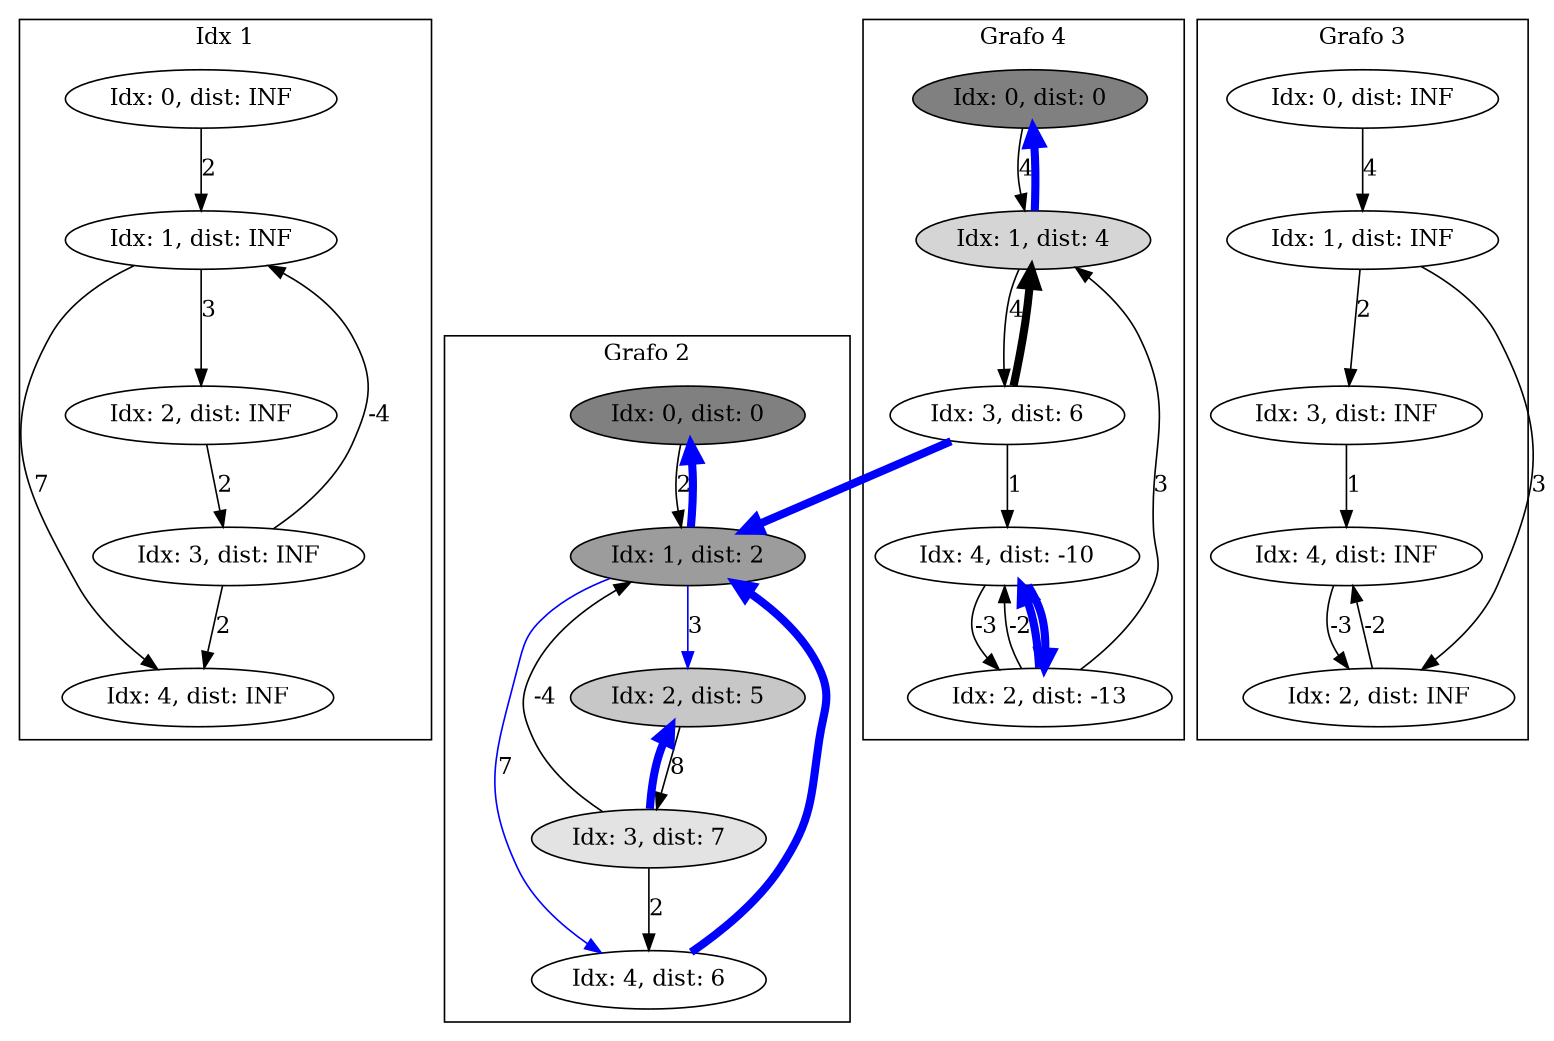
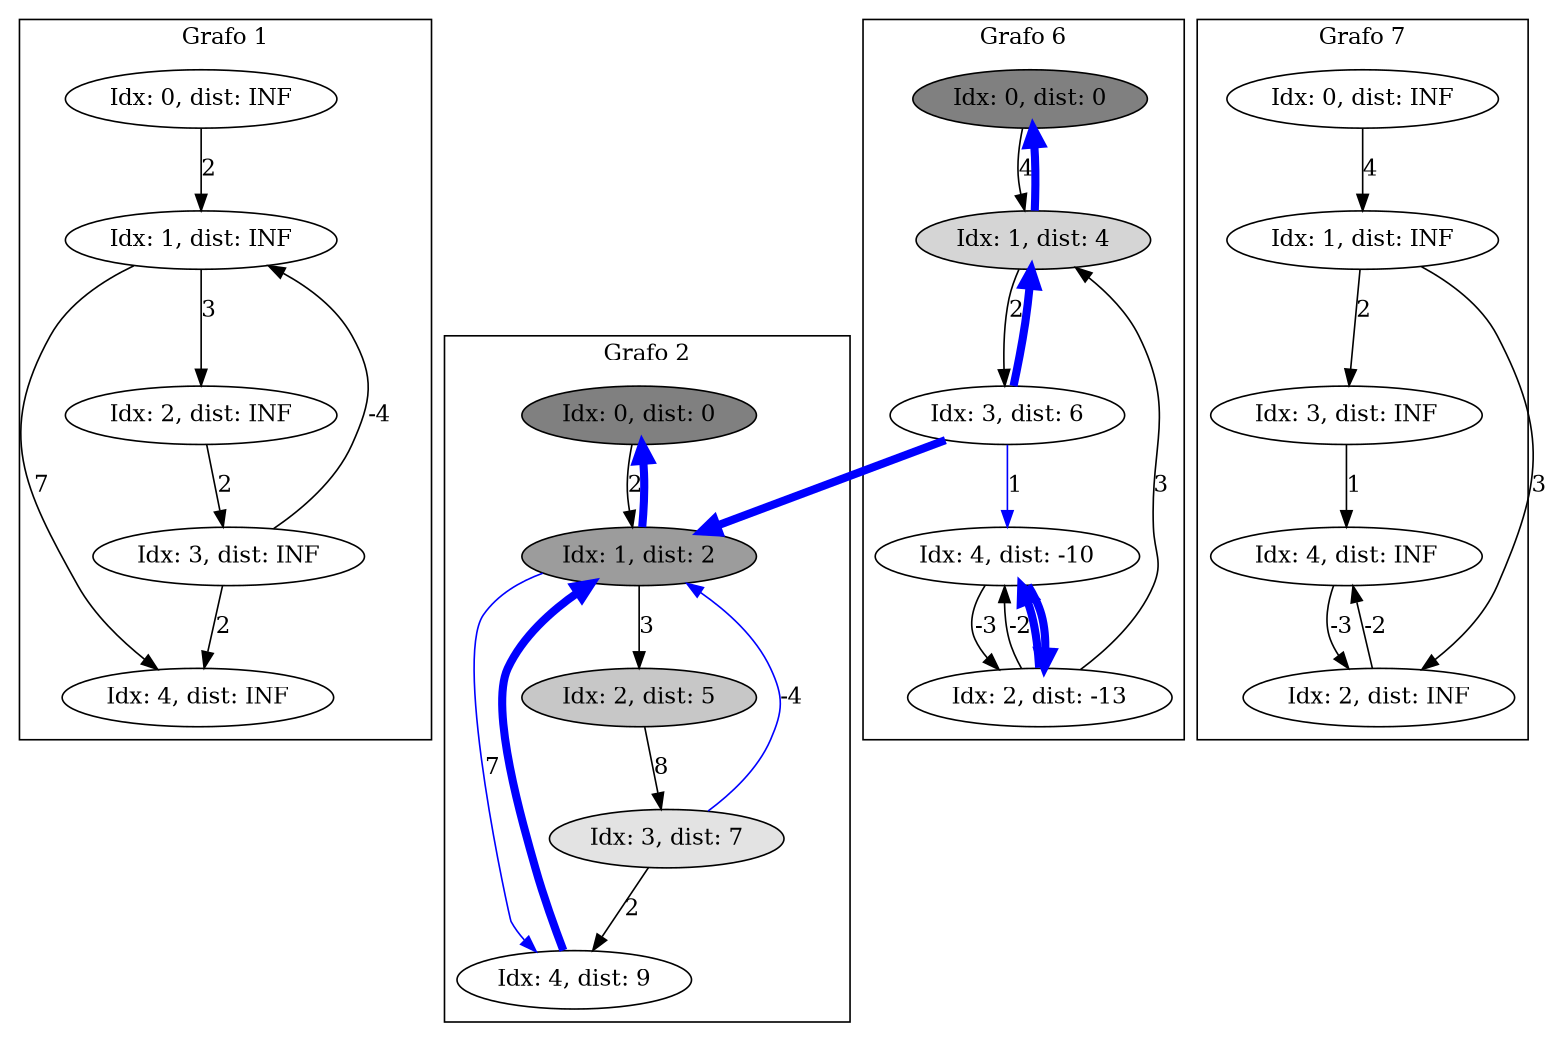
cluster "Idx 1": label "Idx 1" -> "Grafo 1"
cluster "Grafo 4": label "Grafo 4" -> "Grafo 6"
cluster "Grafo 3": label "Grafo 3" -> "Grafo 7"
edge "Idx: 1, dist: 4" -> "Idx: 3, dist: 6": label "4" -> "2"
edge "Idx: 3, dist: 6" -> "Idx: 1, dist: 4": color black -> blue
edge "Idx: 3, dist: 6" -> "Idx: 4, dist: -10": color black -> blue
edge "Idx: 1, dist: 2" -> "Idx: 2, dist: 5": color blue -> black
edge "Idx: 3, dist: 7" -> "Idx: 1, dist: 2": color black -> blue
edge "Idx: 3, dist: 7" -> "Idx: 2, dist: 5": removed
node "Idx: 4, dist: 6": label "Idx: 4, dist: 6" -> "Idx: 4, dist: 9"
